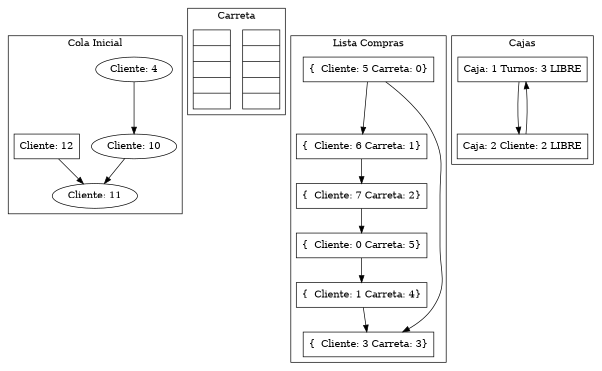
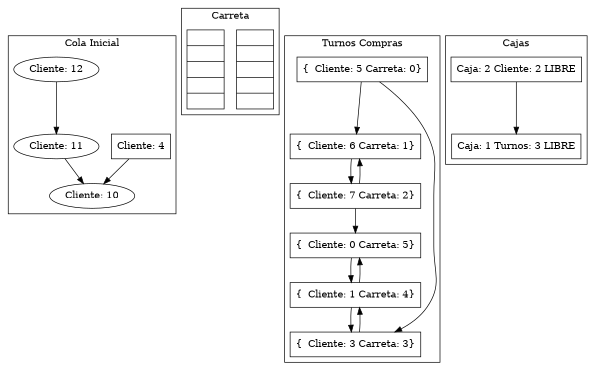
cluster "Lista Compras": label "Lista Compras" -> "Turnos Compras"
node "Cliente: 4": shape ellipse -> box
edge "Caja: 1 Turnos: 3 LIBRE" -> "Caja: 2 Cliente: 2 LIBRE": removed
node "Cliente: 12": shape box -> ellipse
edge "Cliente: 10" -> "Cliente: 11": reversed
edge "{  Cliente: 7 Carreta: 2}" -> "{  Cliente: 6 Carreta: 1}": added
edge "{  Cliente: 1 Carreta: 4}" -> "{  Cliente: 0 Carreta: 5}": added
edge "{  Cliente: 3 Carreta: 3}" -> "{  Cliente: 1 Carreta: 4}": added
